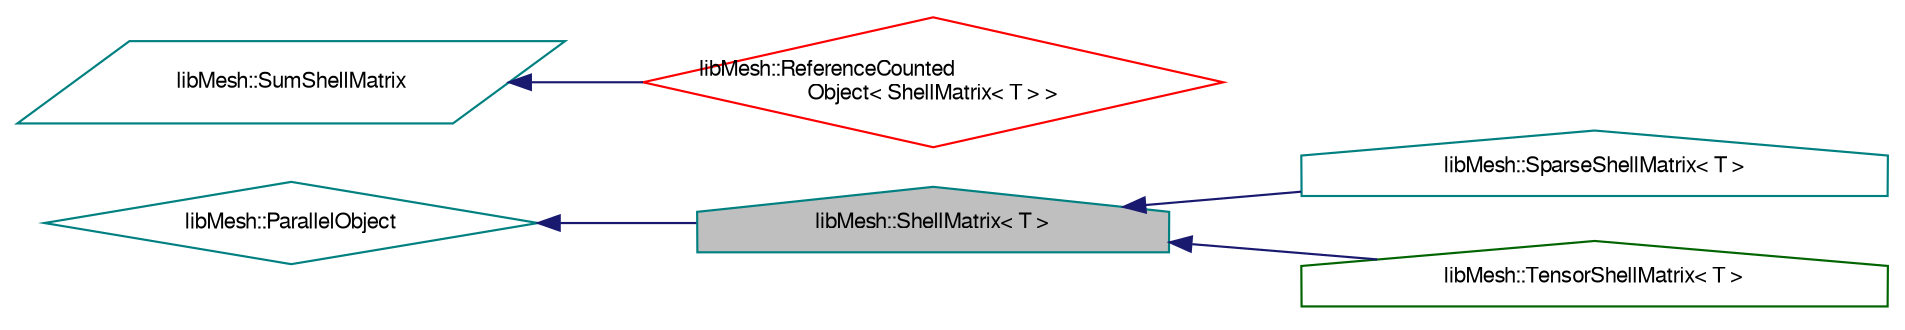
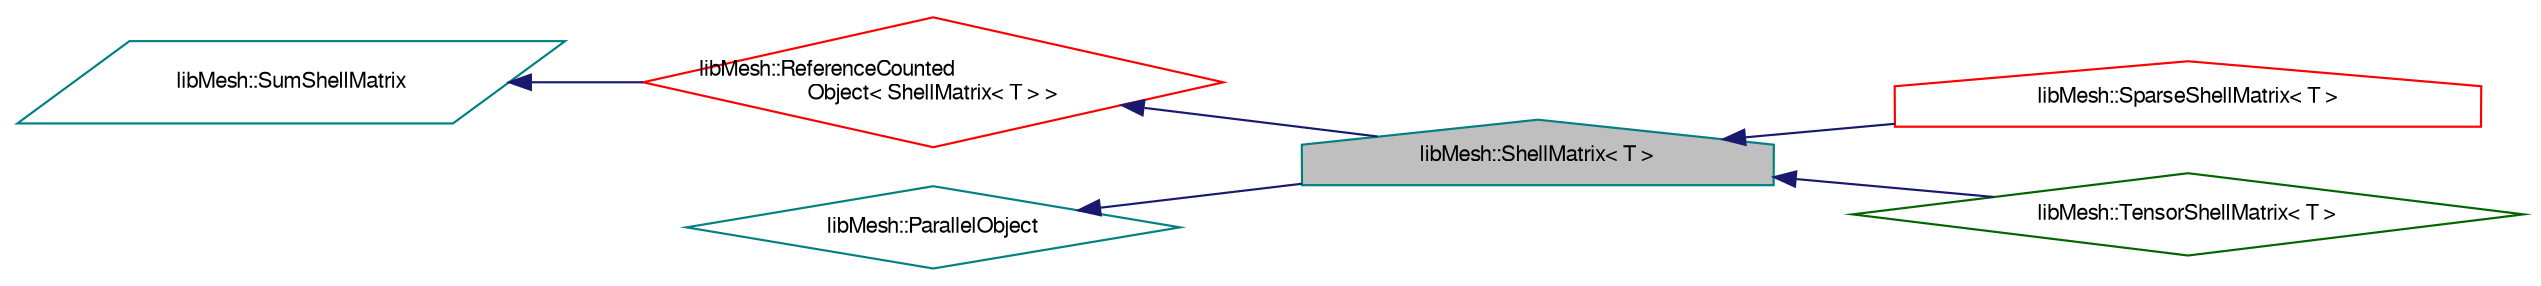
edge "libMesh::ShellMatrix< T >" -> "libMesh::ReferenceCounted Object< ShellMatrix< T > >": added
node "libMesh::SparseShellMatrix< T >": color teal -> red
node "libMesh::TensorShellMatrix< T >": shape house -> diamond
